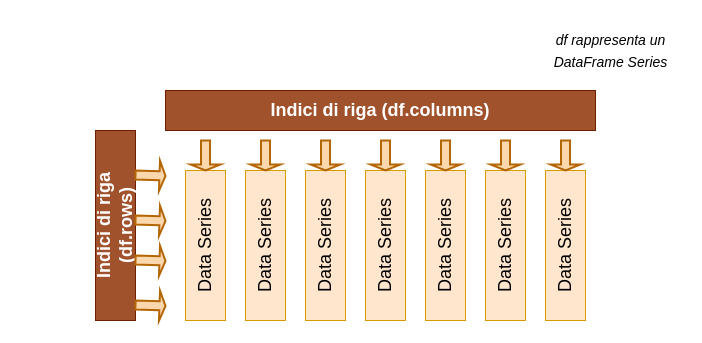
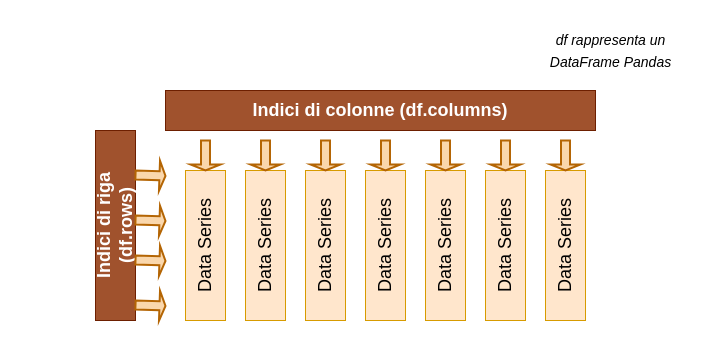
node "df rappresenta un DataFrame Series": label "df rappresenta un DataFrame Series" -> "df rappresenta un DataFrame Pandas"
node "Indici di riga (df.columns)": label "Indici di riga (df.columns)" -> "Indici di colonne (df.columns)"
